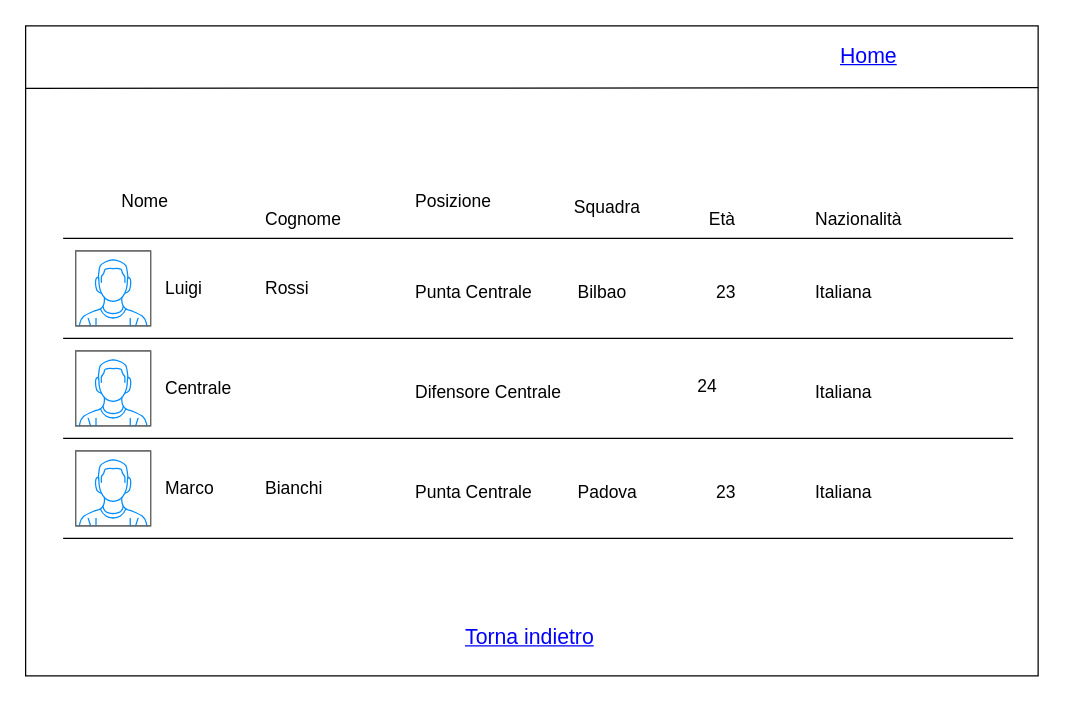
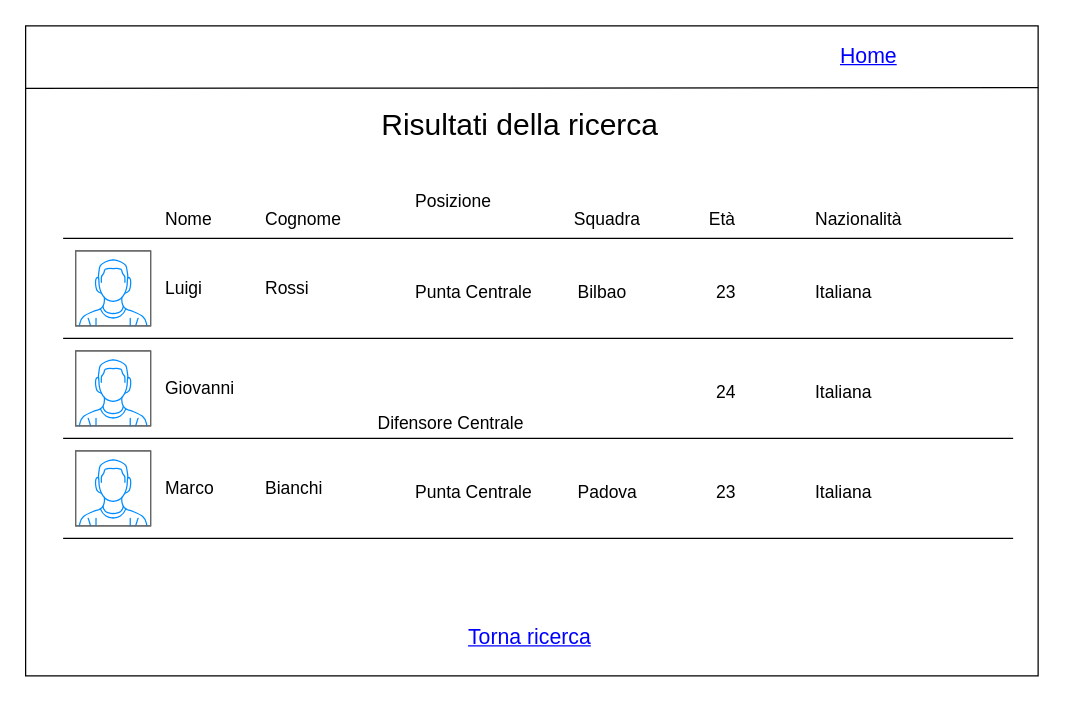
node "Risultati della ricerca": added
node "Nome": moved (151, 201) -> (194, 219)
node "Squadra": moved (607, 207) -> (607, 219)
node "24": moved (707, 386) -> (726, 392)
node "Centrale": label "Centrale" -> "Giovanni"
node "Difensore Centrale": moved (494, 392) -> (457, 423)
node "Torna indietro": label "Torna indietro" -> "Torna ricerca"
